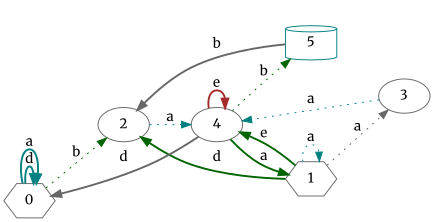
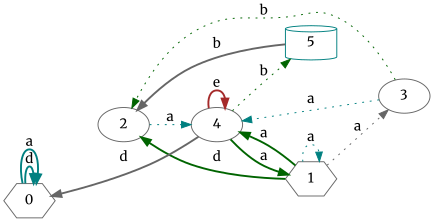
edge "1" -> "4": label "e" -> "a"
edge "0" -> "2": now "3" -> "2"
